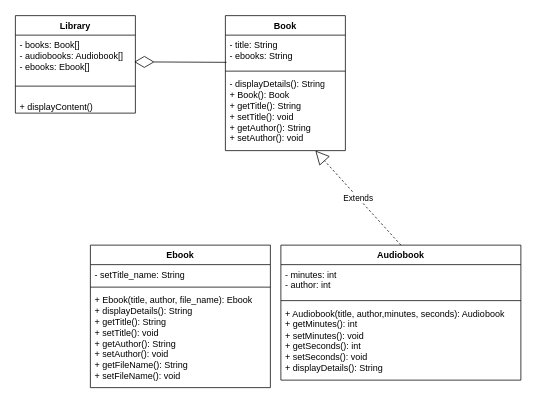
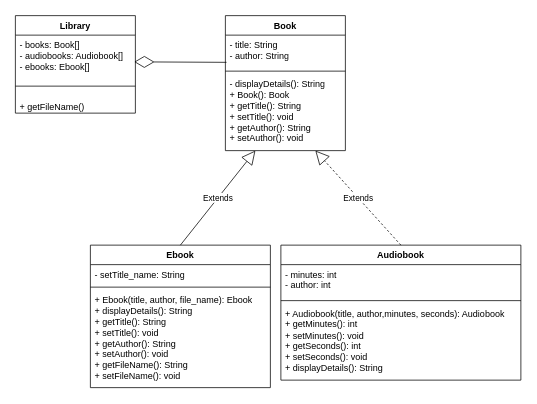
node "- title: String - ebooks: String": label "- title: String - ebooks: String" -> "- title: String - author: String"
node "+ displayContent()": label "+ displayContent()" -> "+ getFileName()"
edge "Ebook" -> "Book": added, label "Extends"
